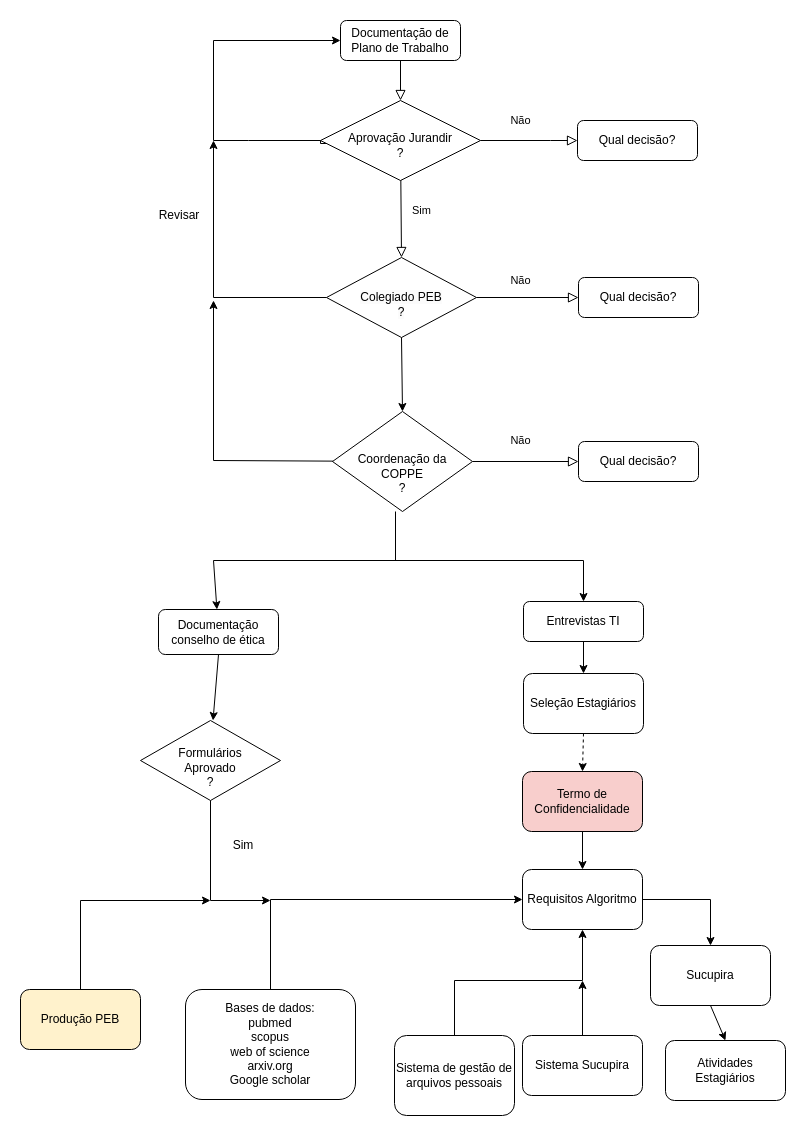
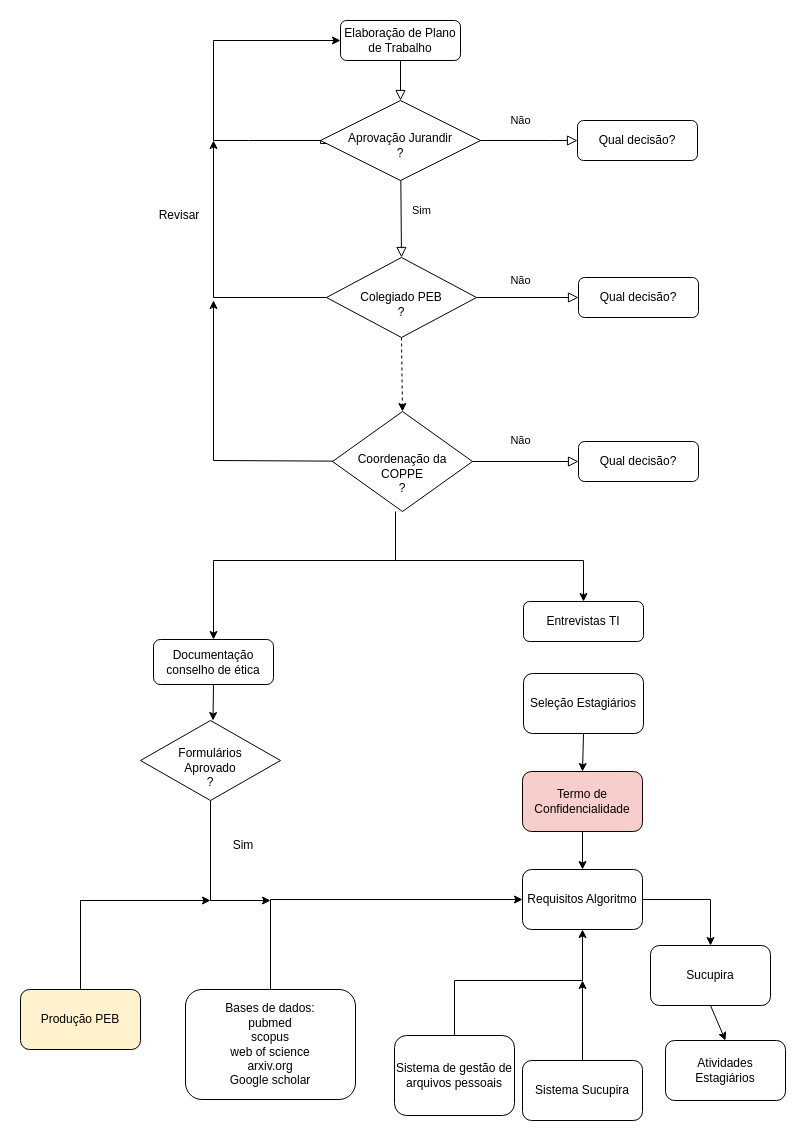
node "Documentação de Plano de Trabalho": label "Documentação de Plano de Trabalho" -> "Elaboração de Plano de Trabalho"
edge "Colegiado PEB ?" -> "Coordenação da COPPE ?": style solid -> dashed
node "Documentação conselho de ética": moved (219, 632) -> (214, 662)
edge "Entrevistas TI" -> "Seleção Estagiários": removed
edge "Seleção Estagiários" -> "Termo de Confidencialidade": style dashed -> solid
node "Sistema Sucupira": moved (583, 1066) -> (583, 1091)
